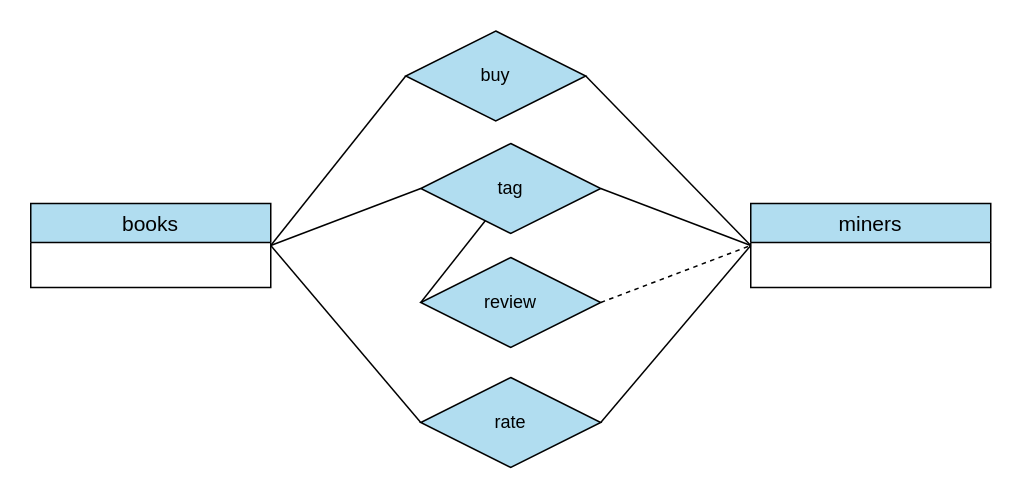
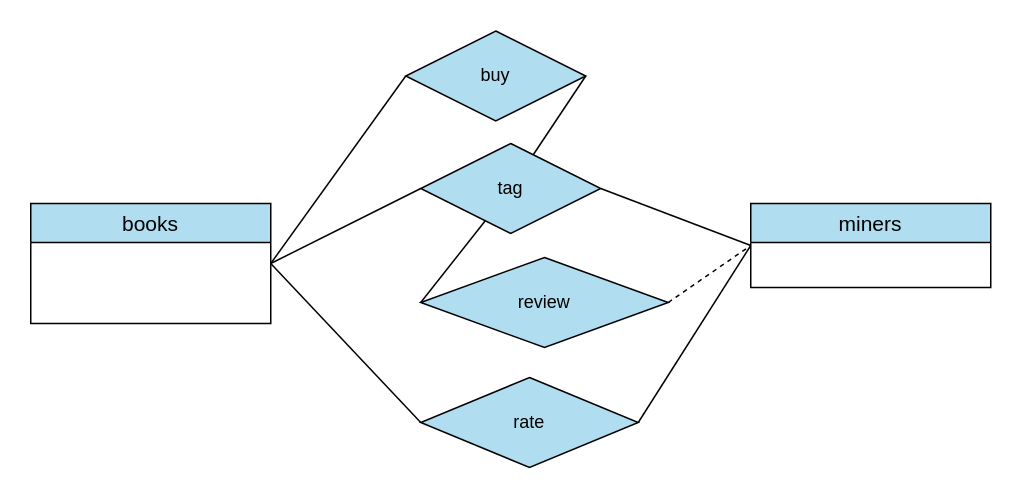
edge "buy" -- "miners": now "buy" -- "tag"
node "books": size 240x84 -> 240x120
node "review": size 180x90 -> 248x90
node "rate": size 180x90 -> 218x90
